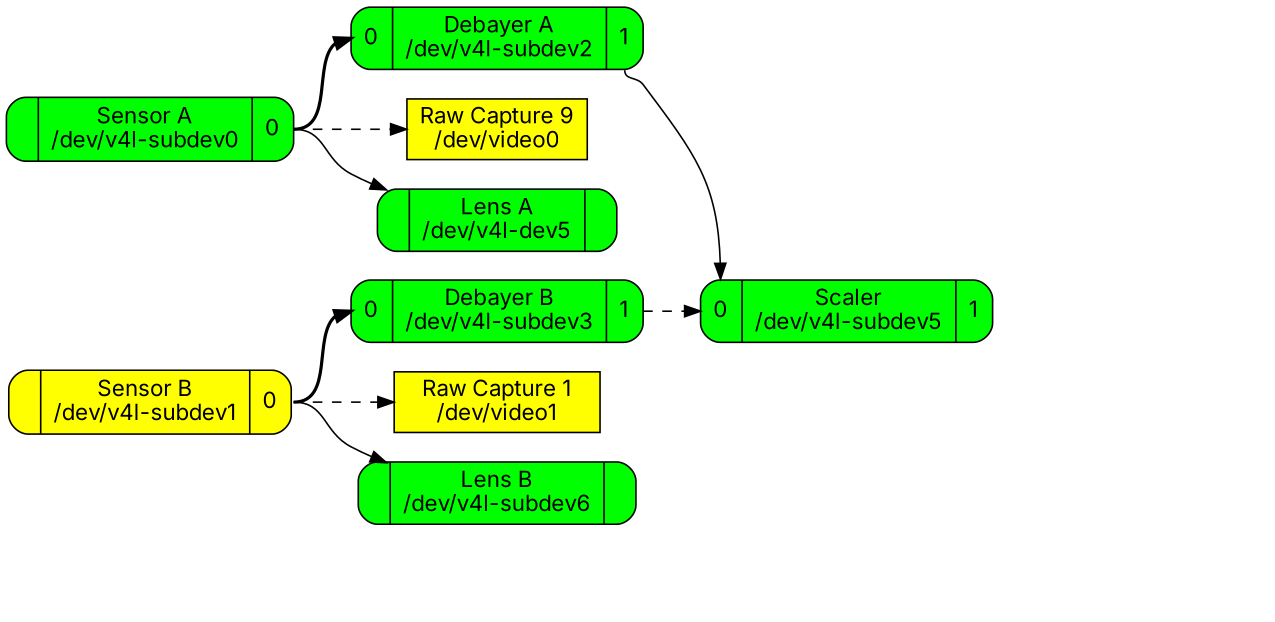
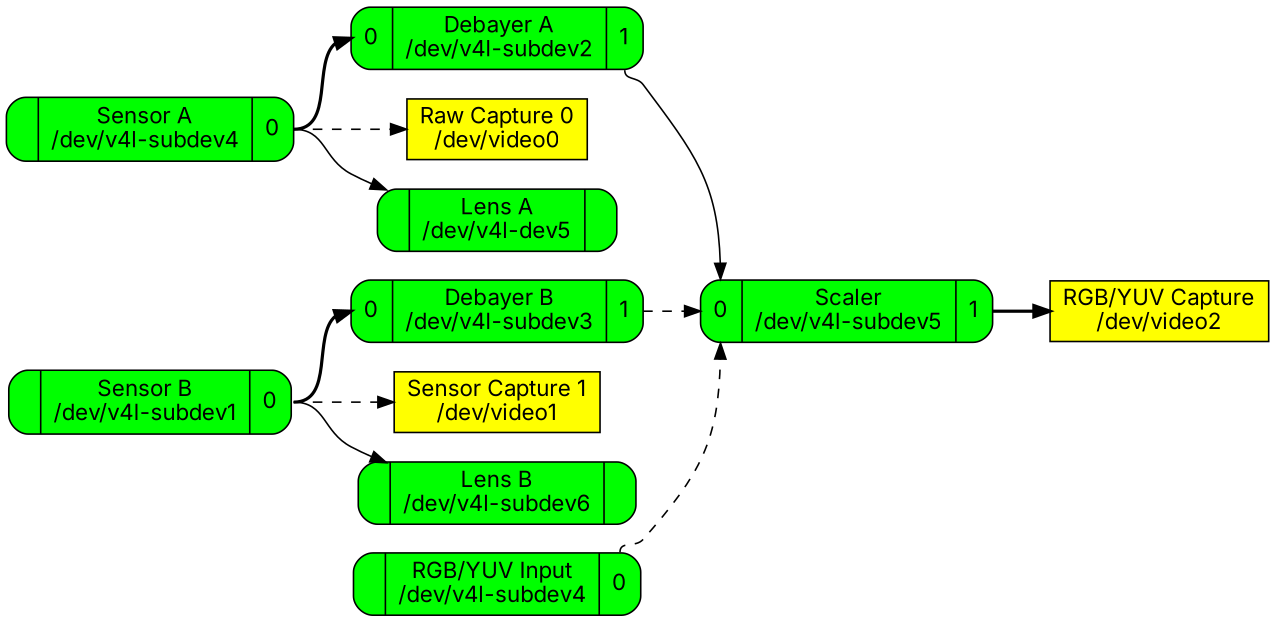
node "Raw Capture 9 /dev/video0": label "Raw Capture 9 /dev/video0" -> "Raw Capture 0 /dev/video0"
node "Sensor A": text "/dev/v4l-subdev0" -> "/dev/v4l-subdev4"
node "RGB/YUV Capture /dev/video2": added
node "Sensor B": fillcolor yellow -> green
node "Raw Capture 1 /dev/video1": label "Raw Capture 1 /dev/video1" -> "Sensor Capture 1 /dev/video1"
node "RGB/YUV Input": added
